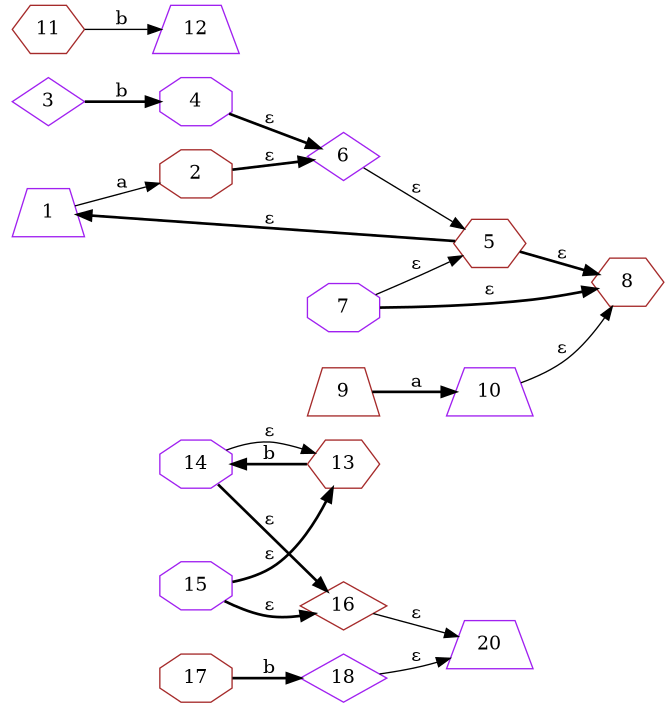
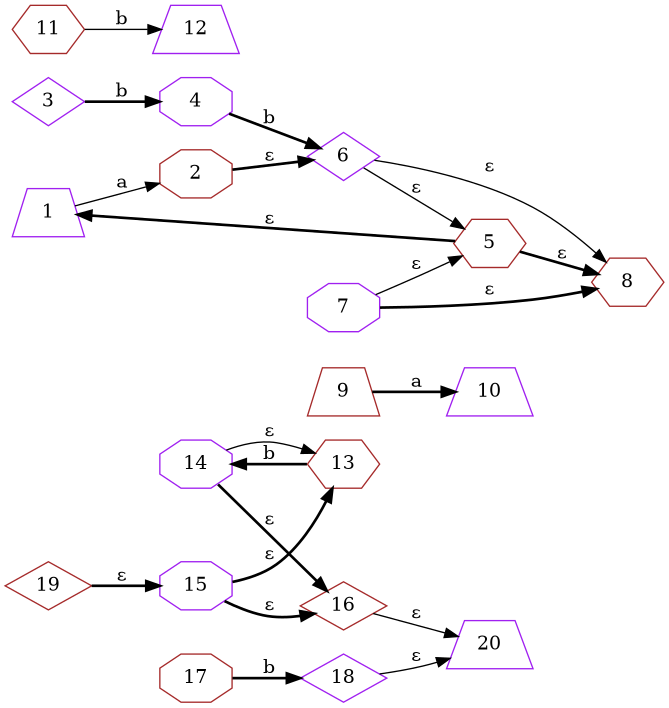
edge "4" -> "6": label "ε" -> "b"
edge "10" -> "8": now "6" -> "8"
node "19": added
